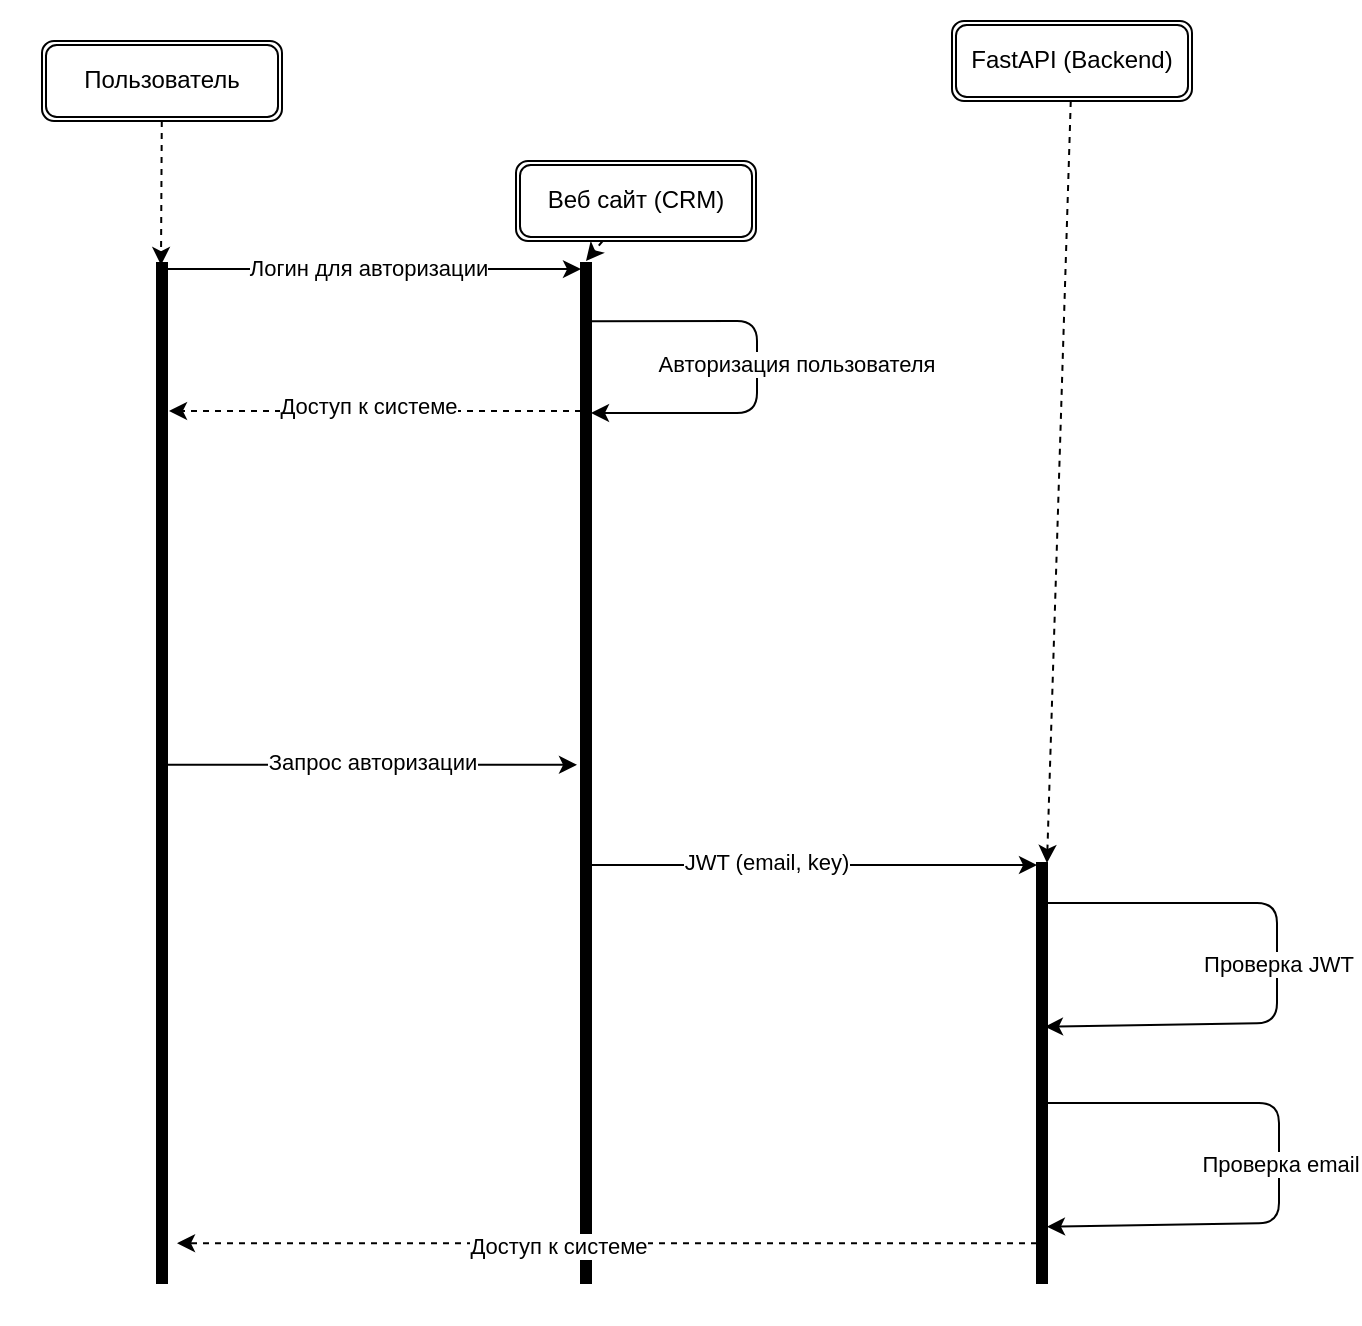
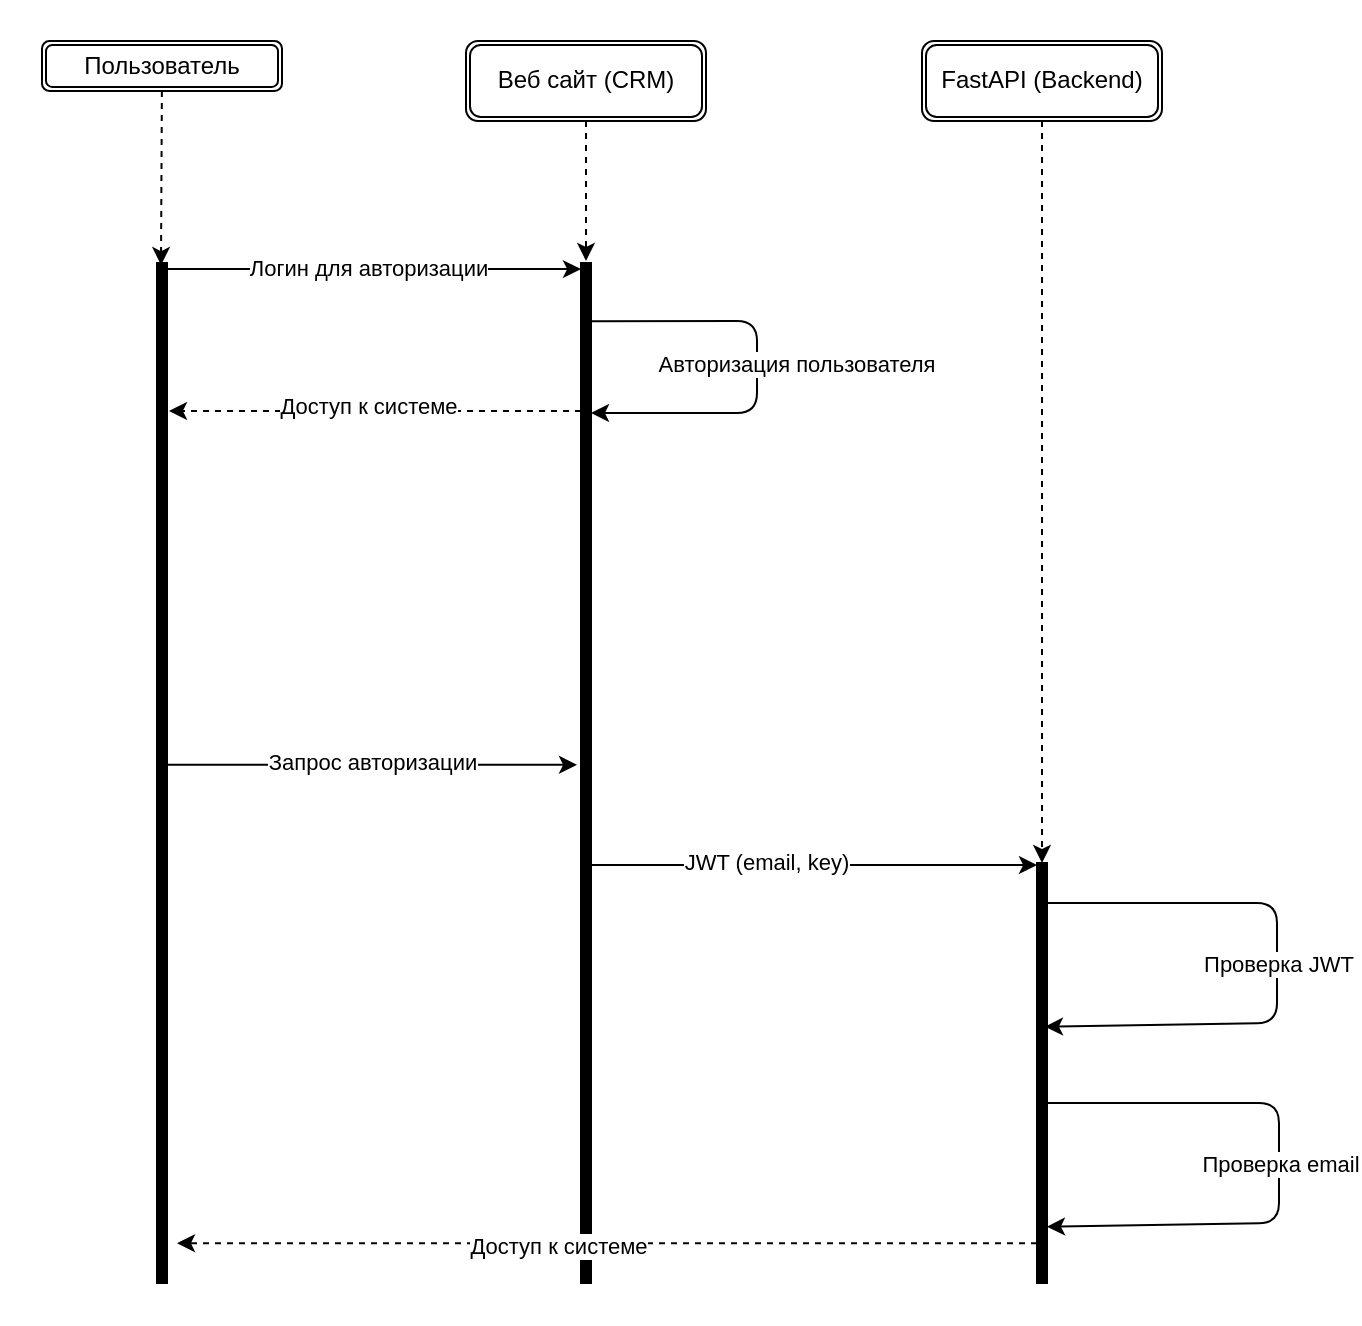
node "FastAPI (Backend)": moved (1072, 61) -> (1042, 81)
node "Пользователь": size 240x80 -> 240x50
node "Веб сайт (CRM)": moved (636, 201) -> (586, 81)
